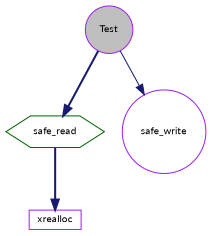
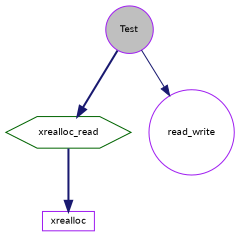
node "safe_read": label "safe_read" -> "xrealloc_read"
node "safe_write": label "safe_write" -> "read_write"
